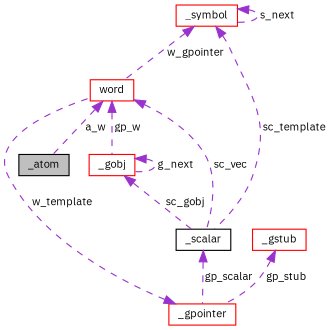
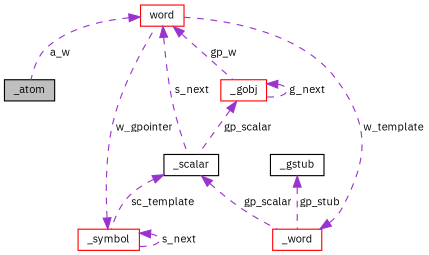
edge "_scalar" -> "_symbol": reversed
edge "_scalar" -> "word": label " sc_vec" -> " s_next"
edge "_scalar" -> "_gobj": label " sc_gobj" -> " gp_scalar"
node "_gstub": color red -> black
node "_gpointer": label "_gpointer" -> "_word"
